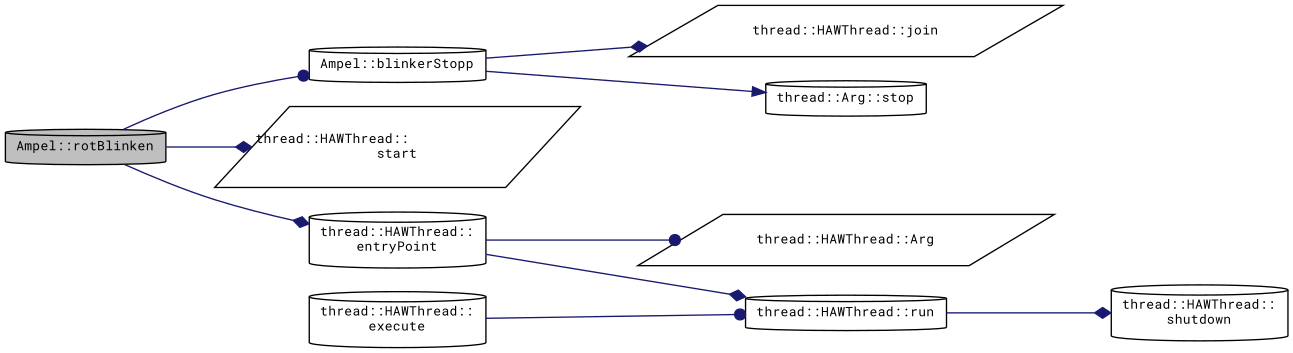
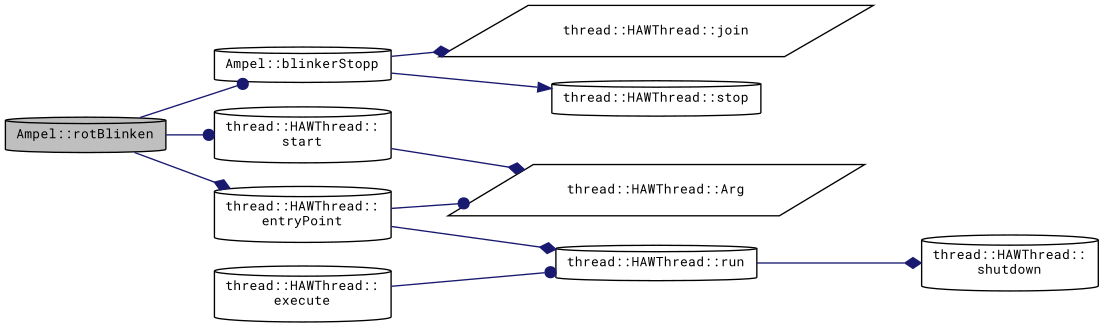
node "thread::Arg::stop": label "thread::Arg::stop" -> "thread::HAWThread::stop"
edge "Ampel::rotBlinken" -> "thread::HAWThread:: start": arrowhead diamond -> dot
node "thread::HAWThread:: start": shape parallelogram -> cylinder
edge "thread::HAWThread:: start" -> "thread::HAWThread::Arg": added
